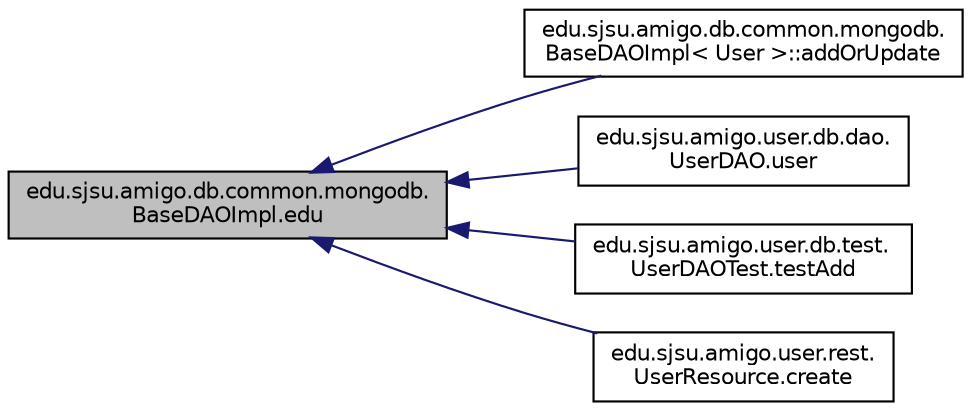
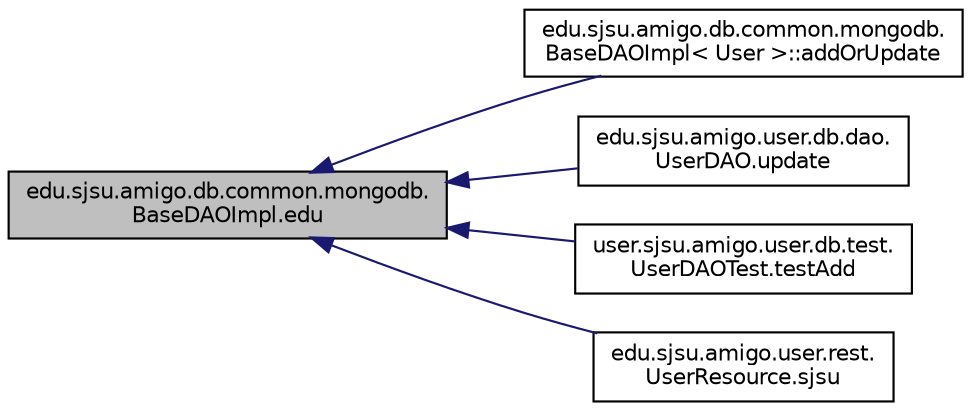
node "edu.sjsu.amigo.user.db.dao. UserDAO.user": label "edu.sjsu.amigo.user.db.dao. UserDAO.user" -> "edu.sjsu.amigo.user.db.dao. UserDAO.update"
node "edu.sjsu.amigo.user.db.test. UserDAOTest.testAdd": label "edu.sjsu.amigo.user.db.test. UserDAOTest.testAdd" -> "user.sjsu.amigo.user.db.test. UserDAOTest.testAdd"
node "edu.sjsu.amigo.user.rest. UserResource.create": label "edu.sjsu.amigo.user.rest. UserResource.create" -> "edu.sjsu.amigo.user.rest. UserResource.sjsu"
